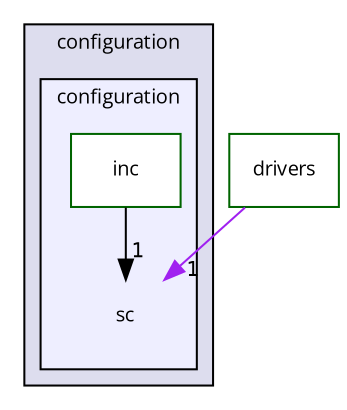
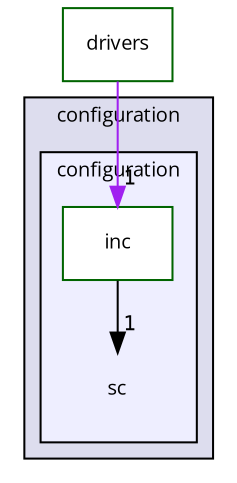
edge "drivers" -> "sc": now "drivers" -> "inc"
